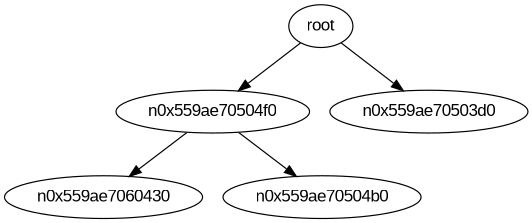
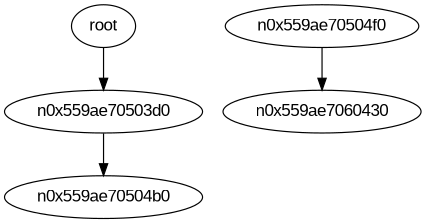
edge "root" -> "n0x559ae70504f0": removed
edge "n0x559ae70504f0" -> "n0x559ae70504b0": now "n0x559ae70503d0" -> "n0x559ae70504b0"
